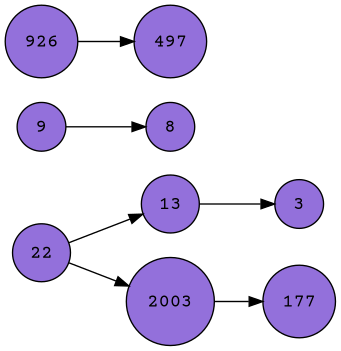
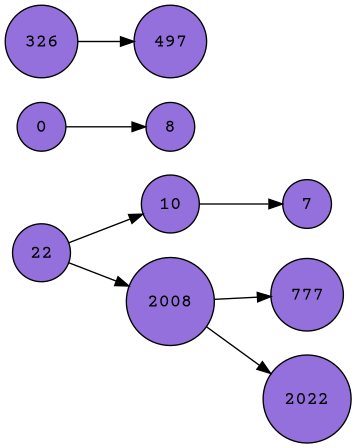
node "926": label "926" -> "326"
node "9": label "9" -> "0"
node "13": label "13" -> "10"
node "3": label "3" -> "7"
node "2003": label "2003" -> "2008"
node "177": label "177" -> "777"
node "2022": added
